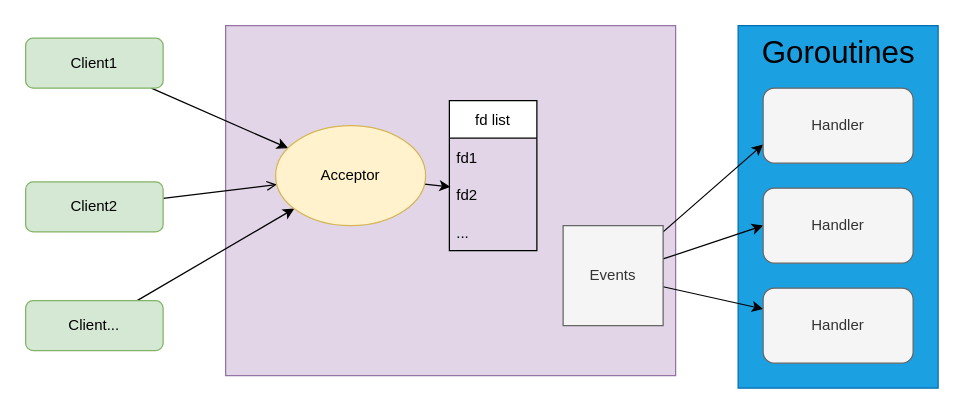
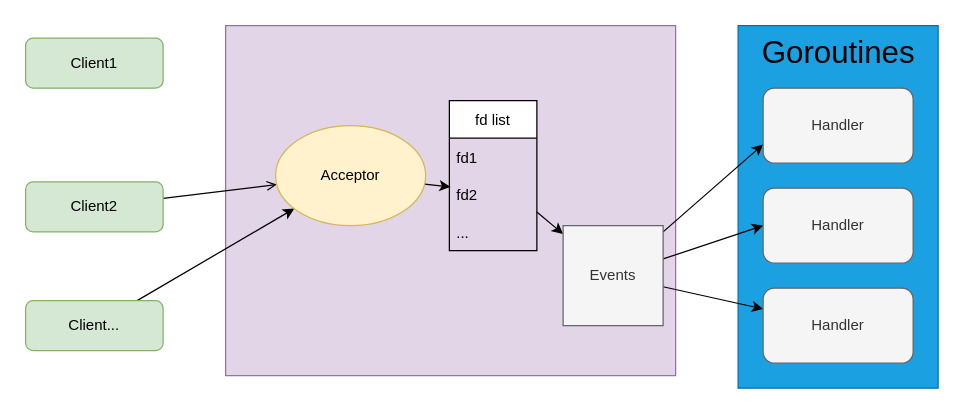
edge "Client1" -> "Acceptor": removed
edge "fd list" -> "Events": added
